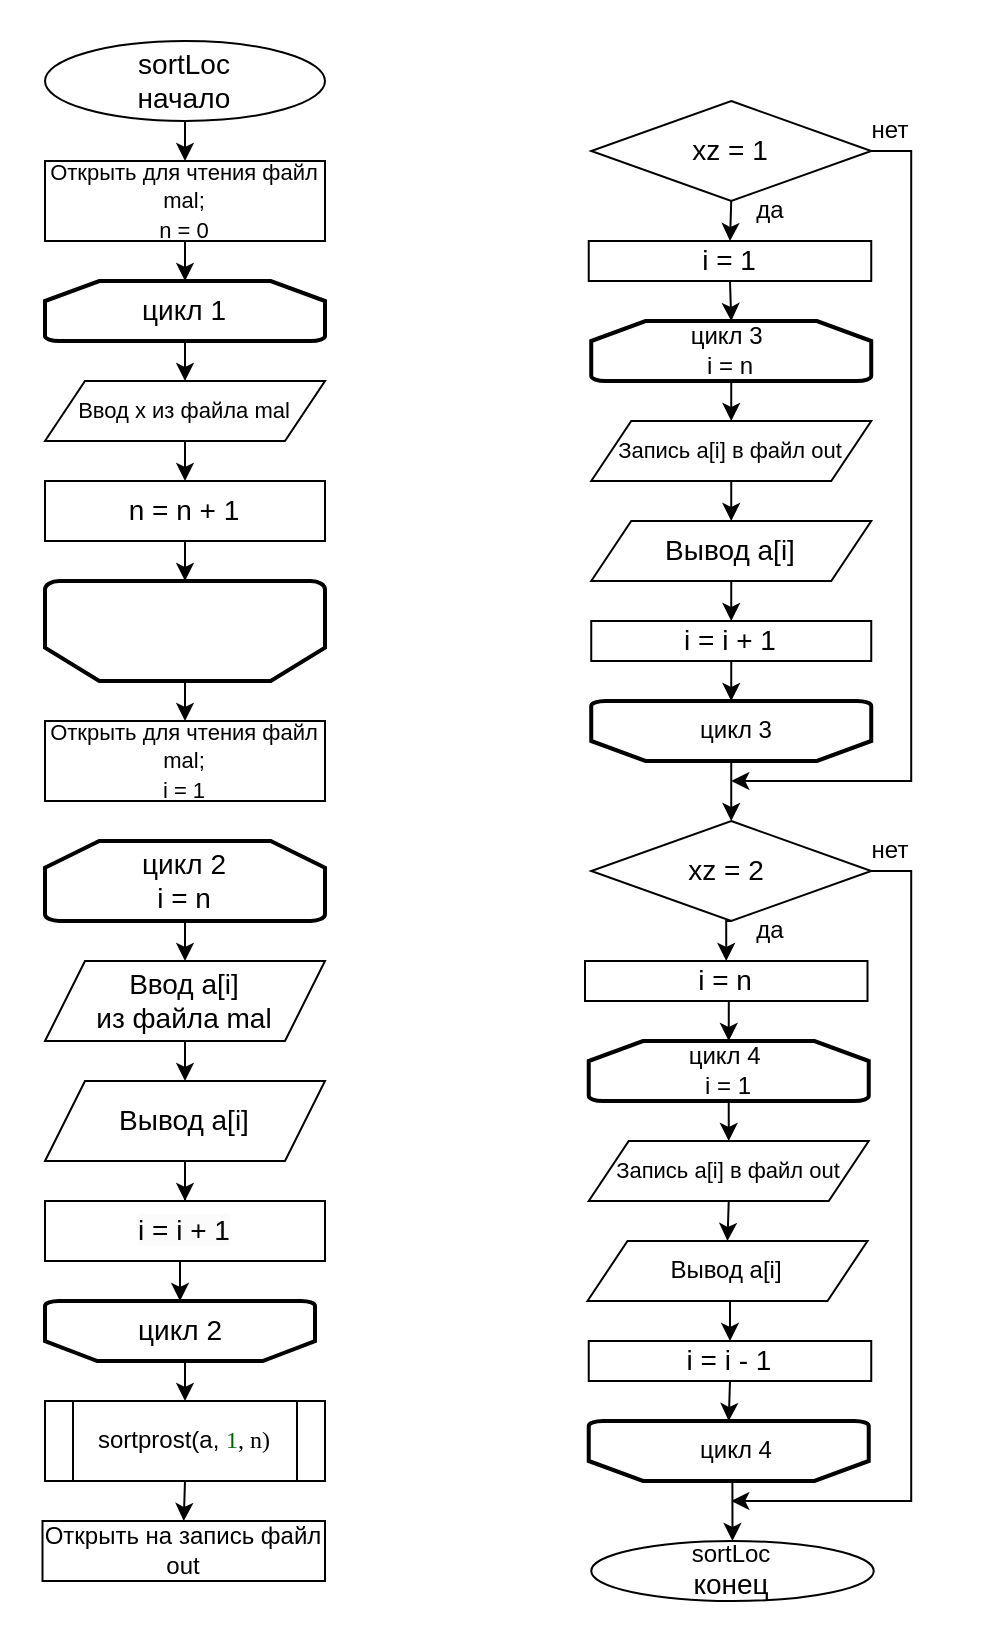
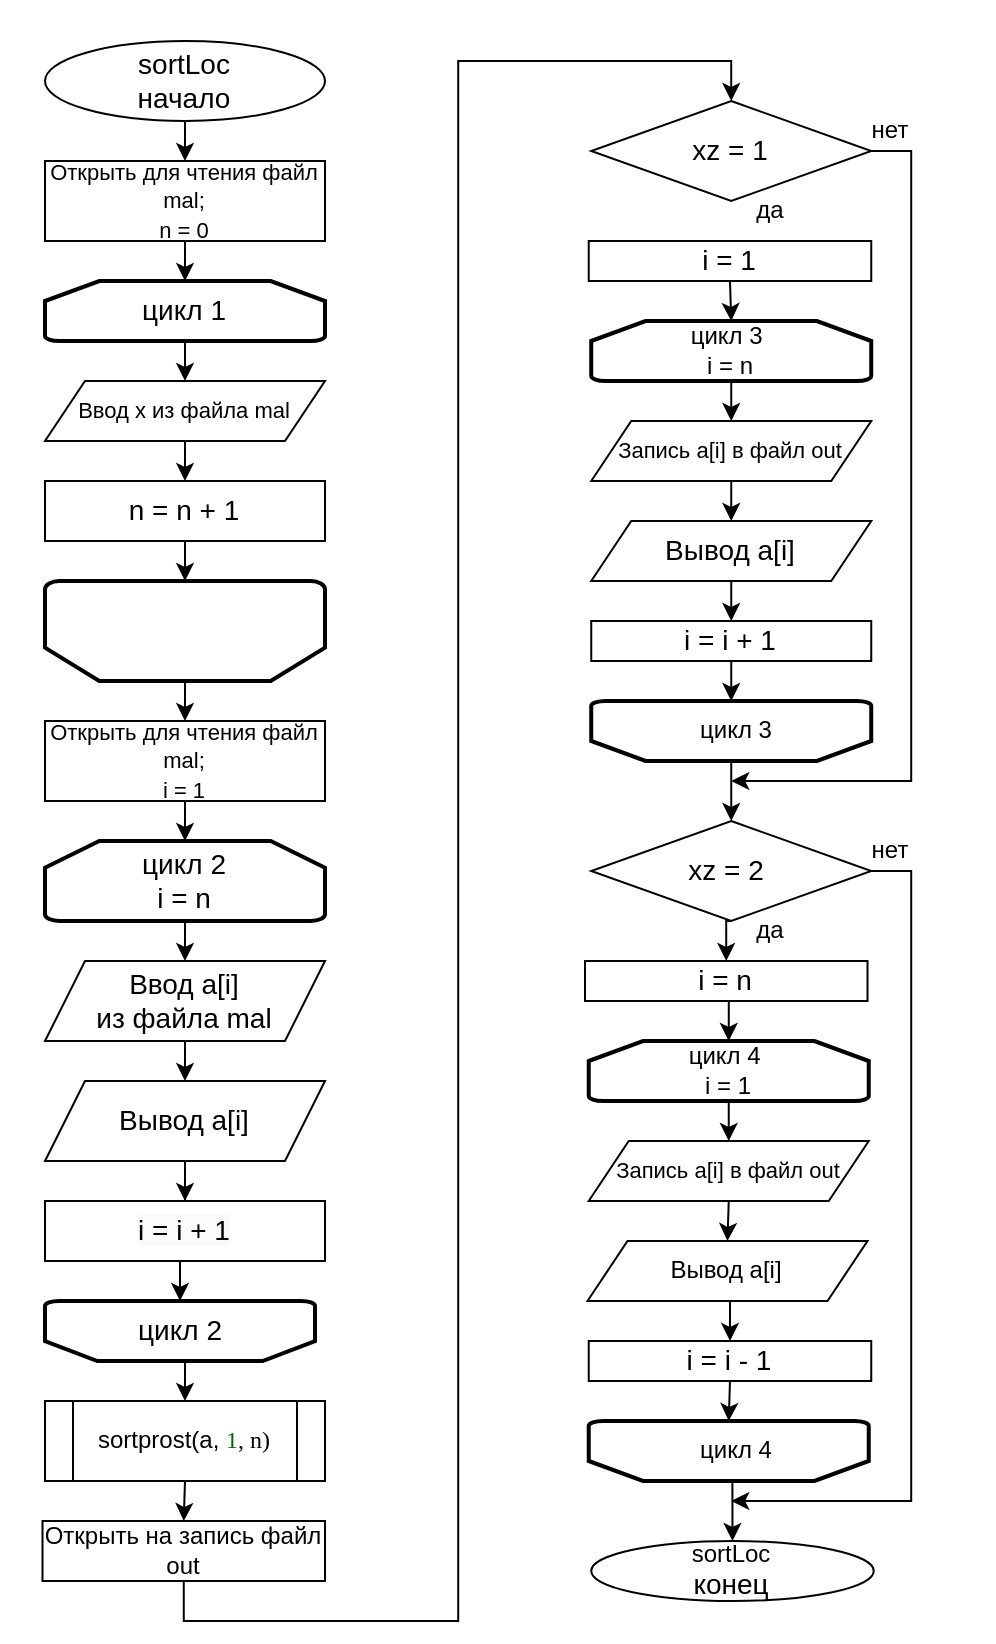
edge "xz = 1" -> "i = 1": removed
edge "Открыть для чтения файл mal; i = 1" -> "цикл 2 i = n": added
edge "Открыть на запись файл out" -> "xz = 1": added
